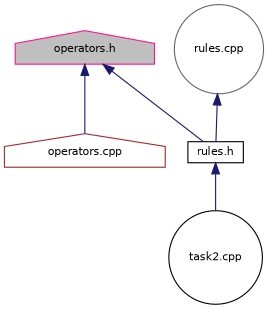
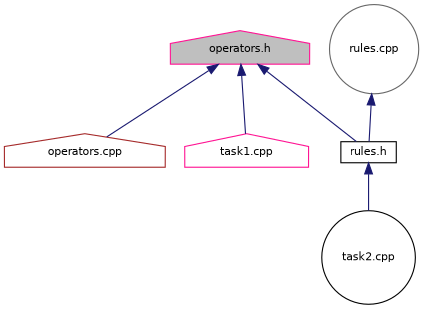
node "task1.cpp": added
